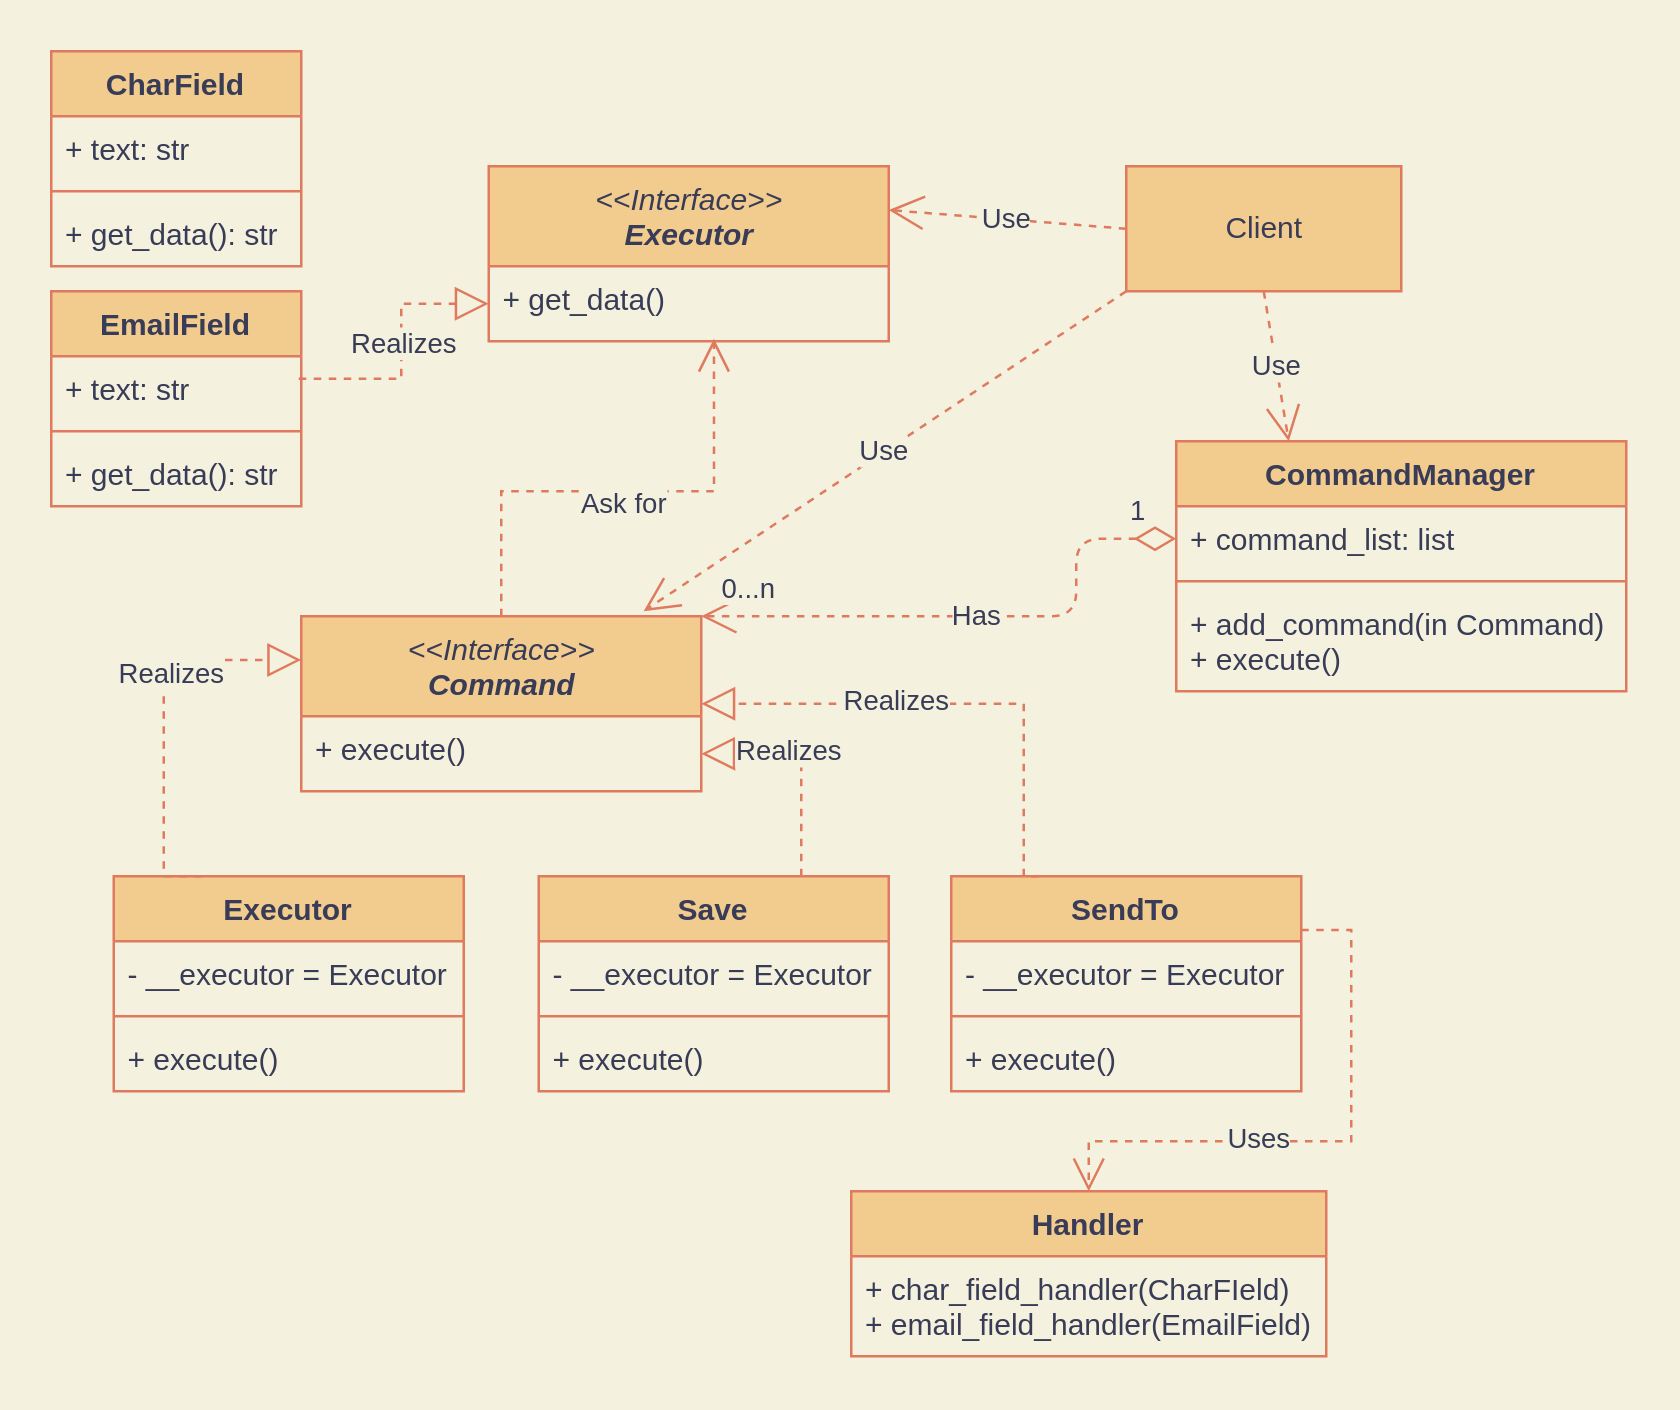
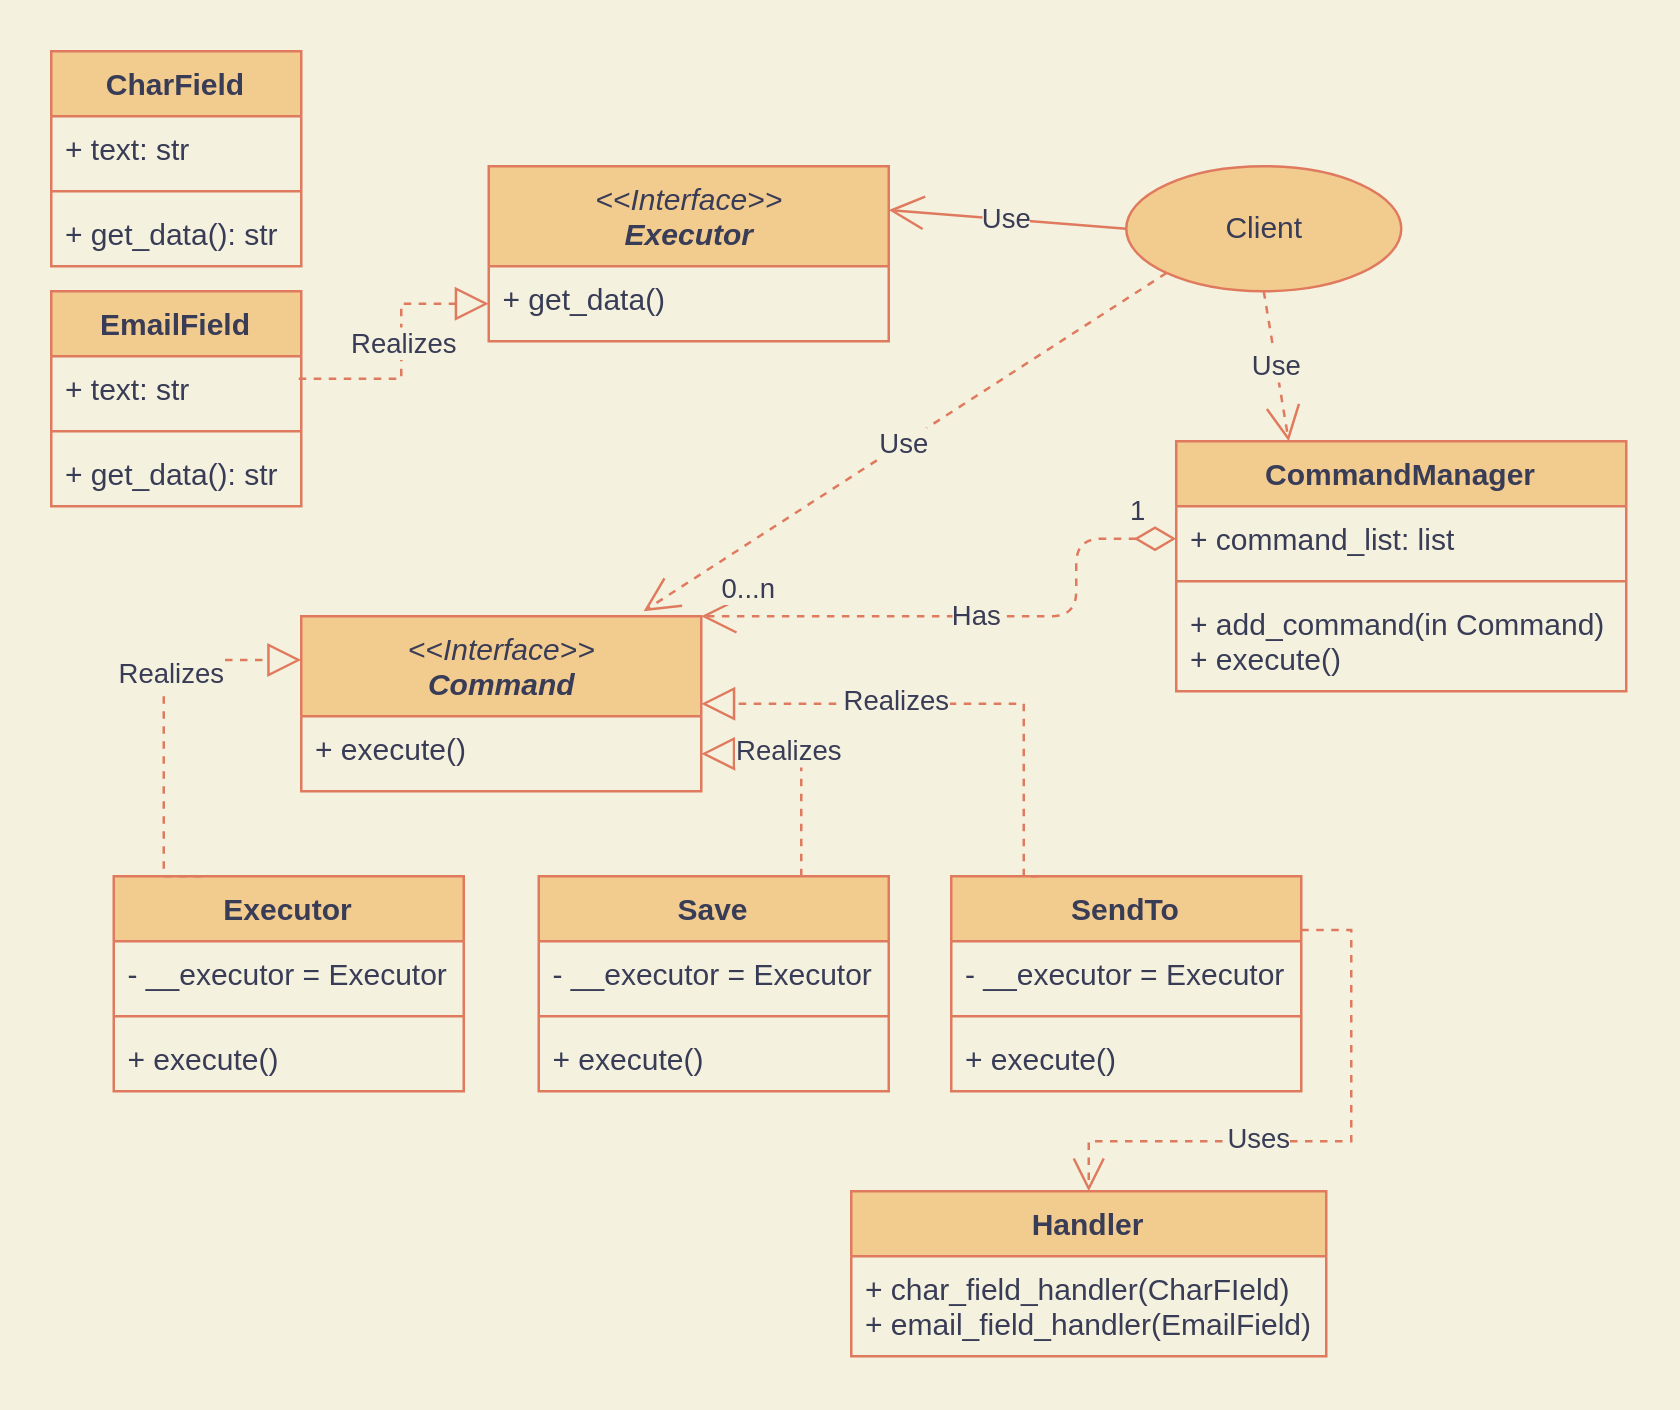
edge "Client" -> "<<Interface>> Executor": style dashed -> solid
node "Client": shape rectangle -> ellipse
edge "<<Interface>> Command" -> "+ get_data()": removed, label "Ask for"
